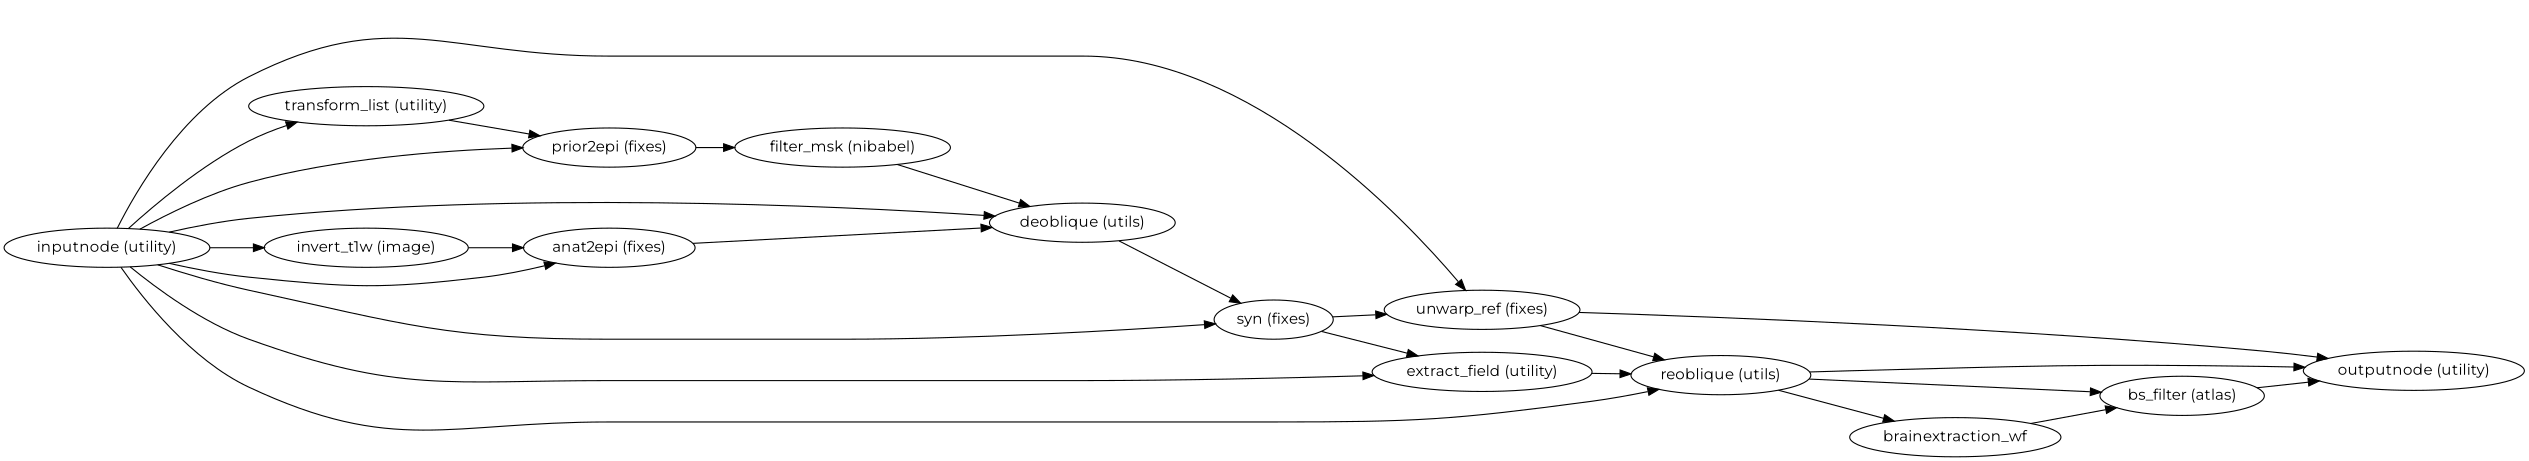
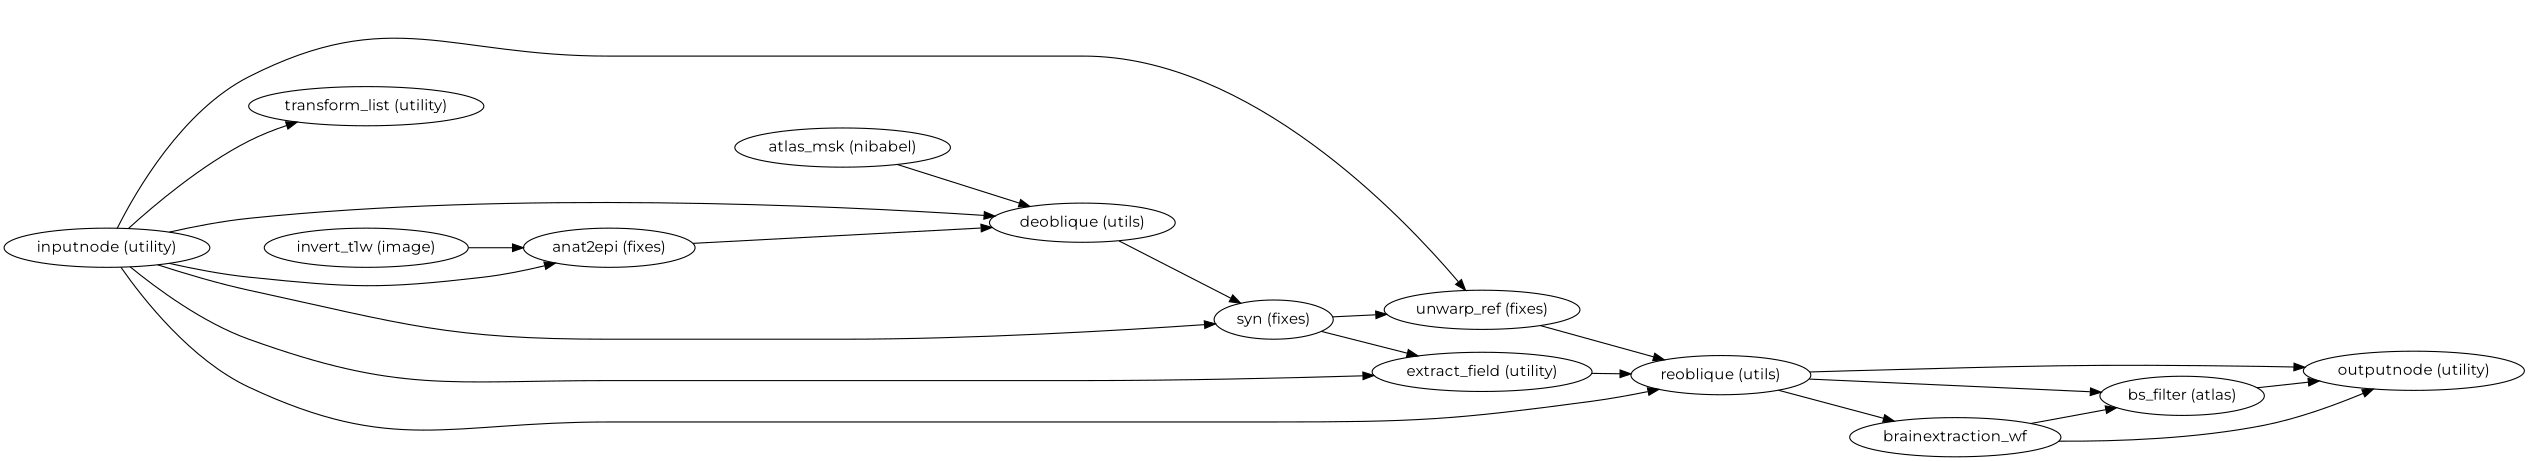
node "prior2epi (fixes)": removed
node "filter_msk (nibabel)": label "filter_msk (nibabel)" -> "atlas_msk (nibabel)"
edge "inputnode (utility)" -> "invert_t1w (image)": removed
edge "unwarp_ref (fixes)" -> "outputnode (utility)": now "brainextraction_wf" -> "outputnode (utility)"
